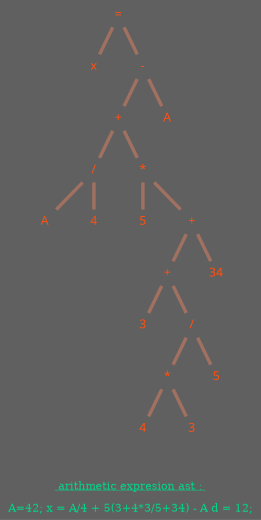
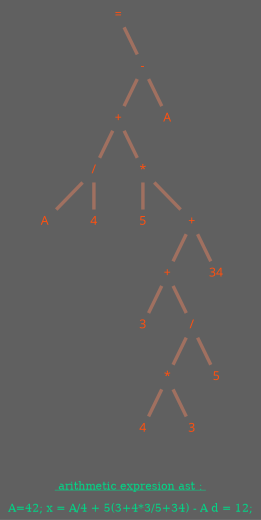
node "x": removed
